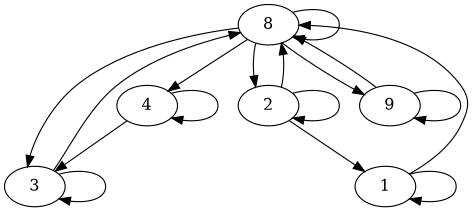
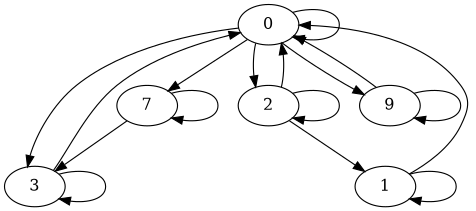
node "8": label "8" -> "0"
node "4": label "4" -> "7"
